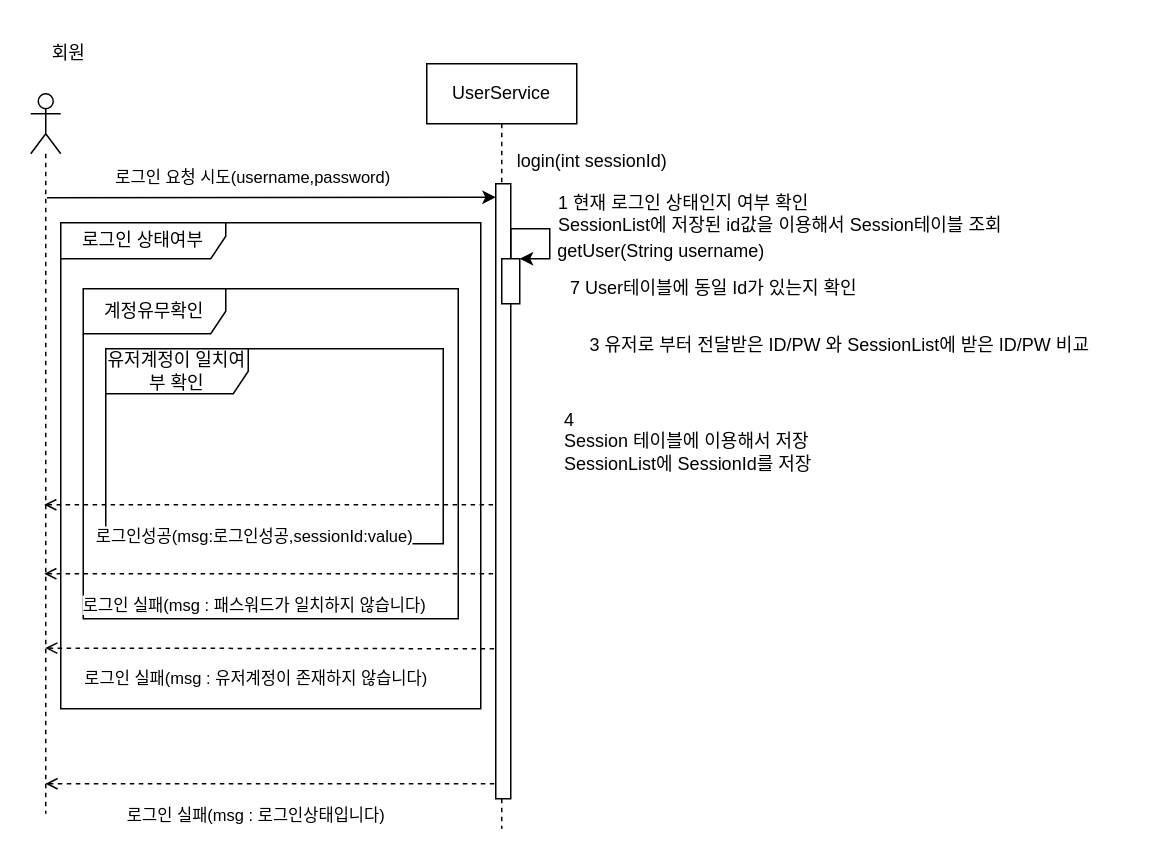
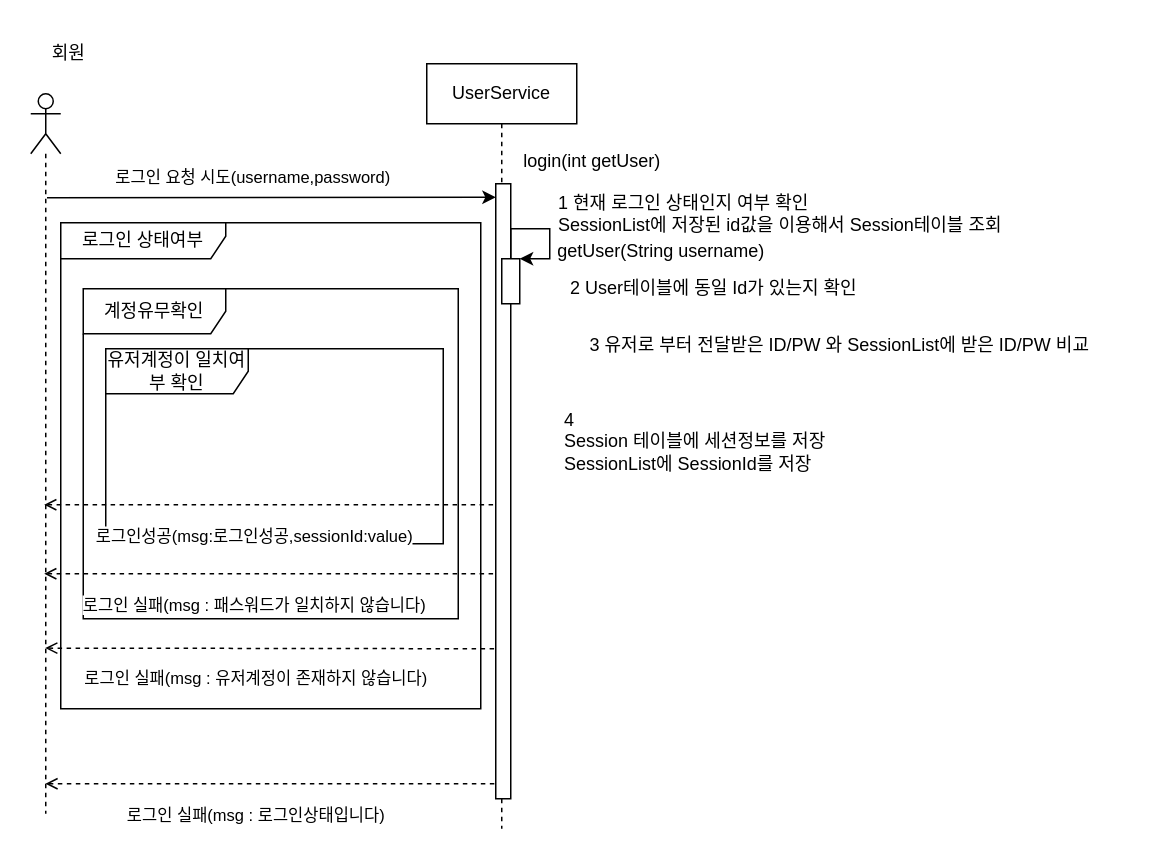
node "login(int sessionId)": label "login(int sessionId)" -> "login(int getUser)"
node "7 User테이블에 동일 Id가 있는지 확인": label "7 User테이블에 동일 Id가 있는지 확인" -> "2 User테이블에 동일 Id가 있는지 확인"
node "4 Session 테이블에 이용해서 저장 SessionList에 SessionId를 저장": label "4 Session 테이블에 이용해서 저장 SessionList에 SessionId를 저장" -> "4 Session 테이블에 세션정보를 저장 SessionList에 SessionId를 저장"
